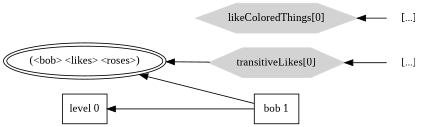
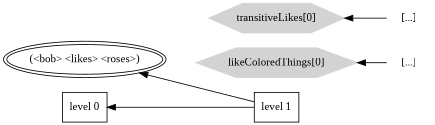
edge "transitiveLikes[0]" -> "(<bob> <likes> <roses>)": removed
node "bob 1": label "bob 1" -> "level 1"
